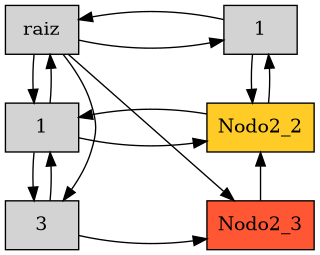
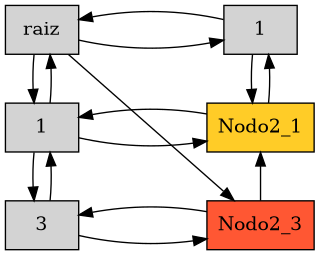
edge "raiz" -> "3": now "Nodo2_3" -> "3"
node "Nodo2_2": label "Nodo2_2" -> "Nodo2_1"
